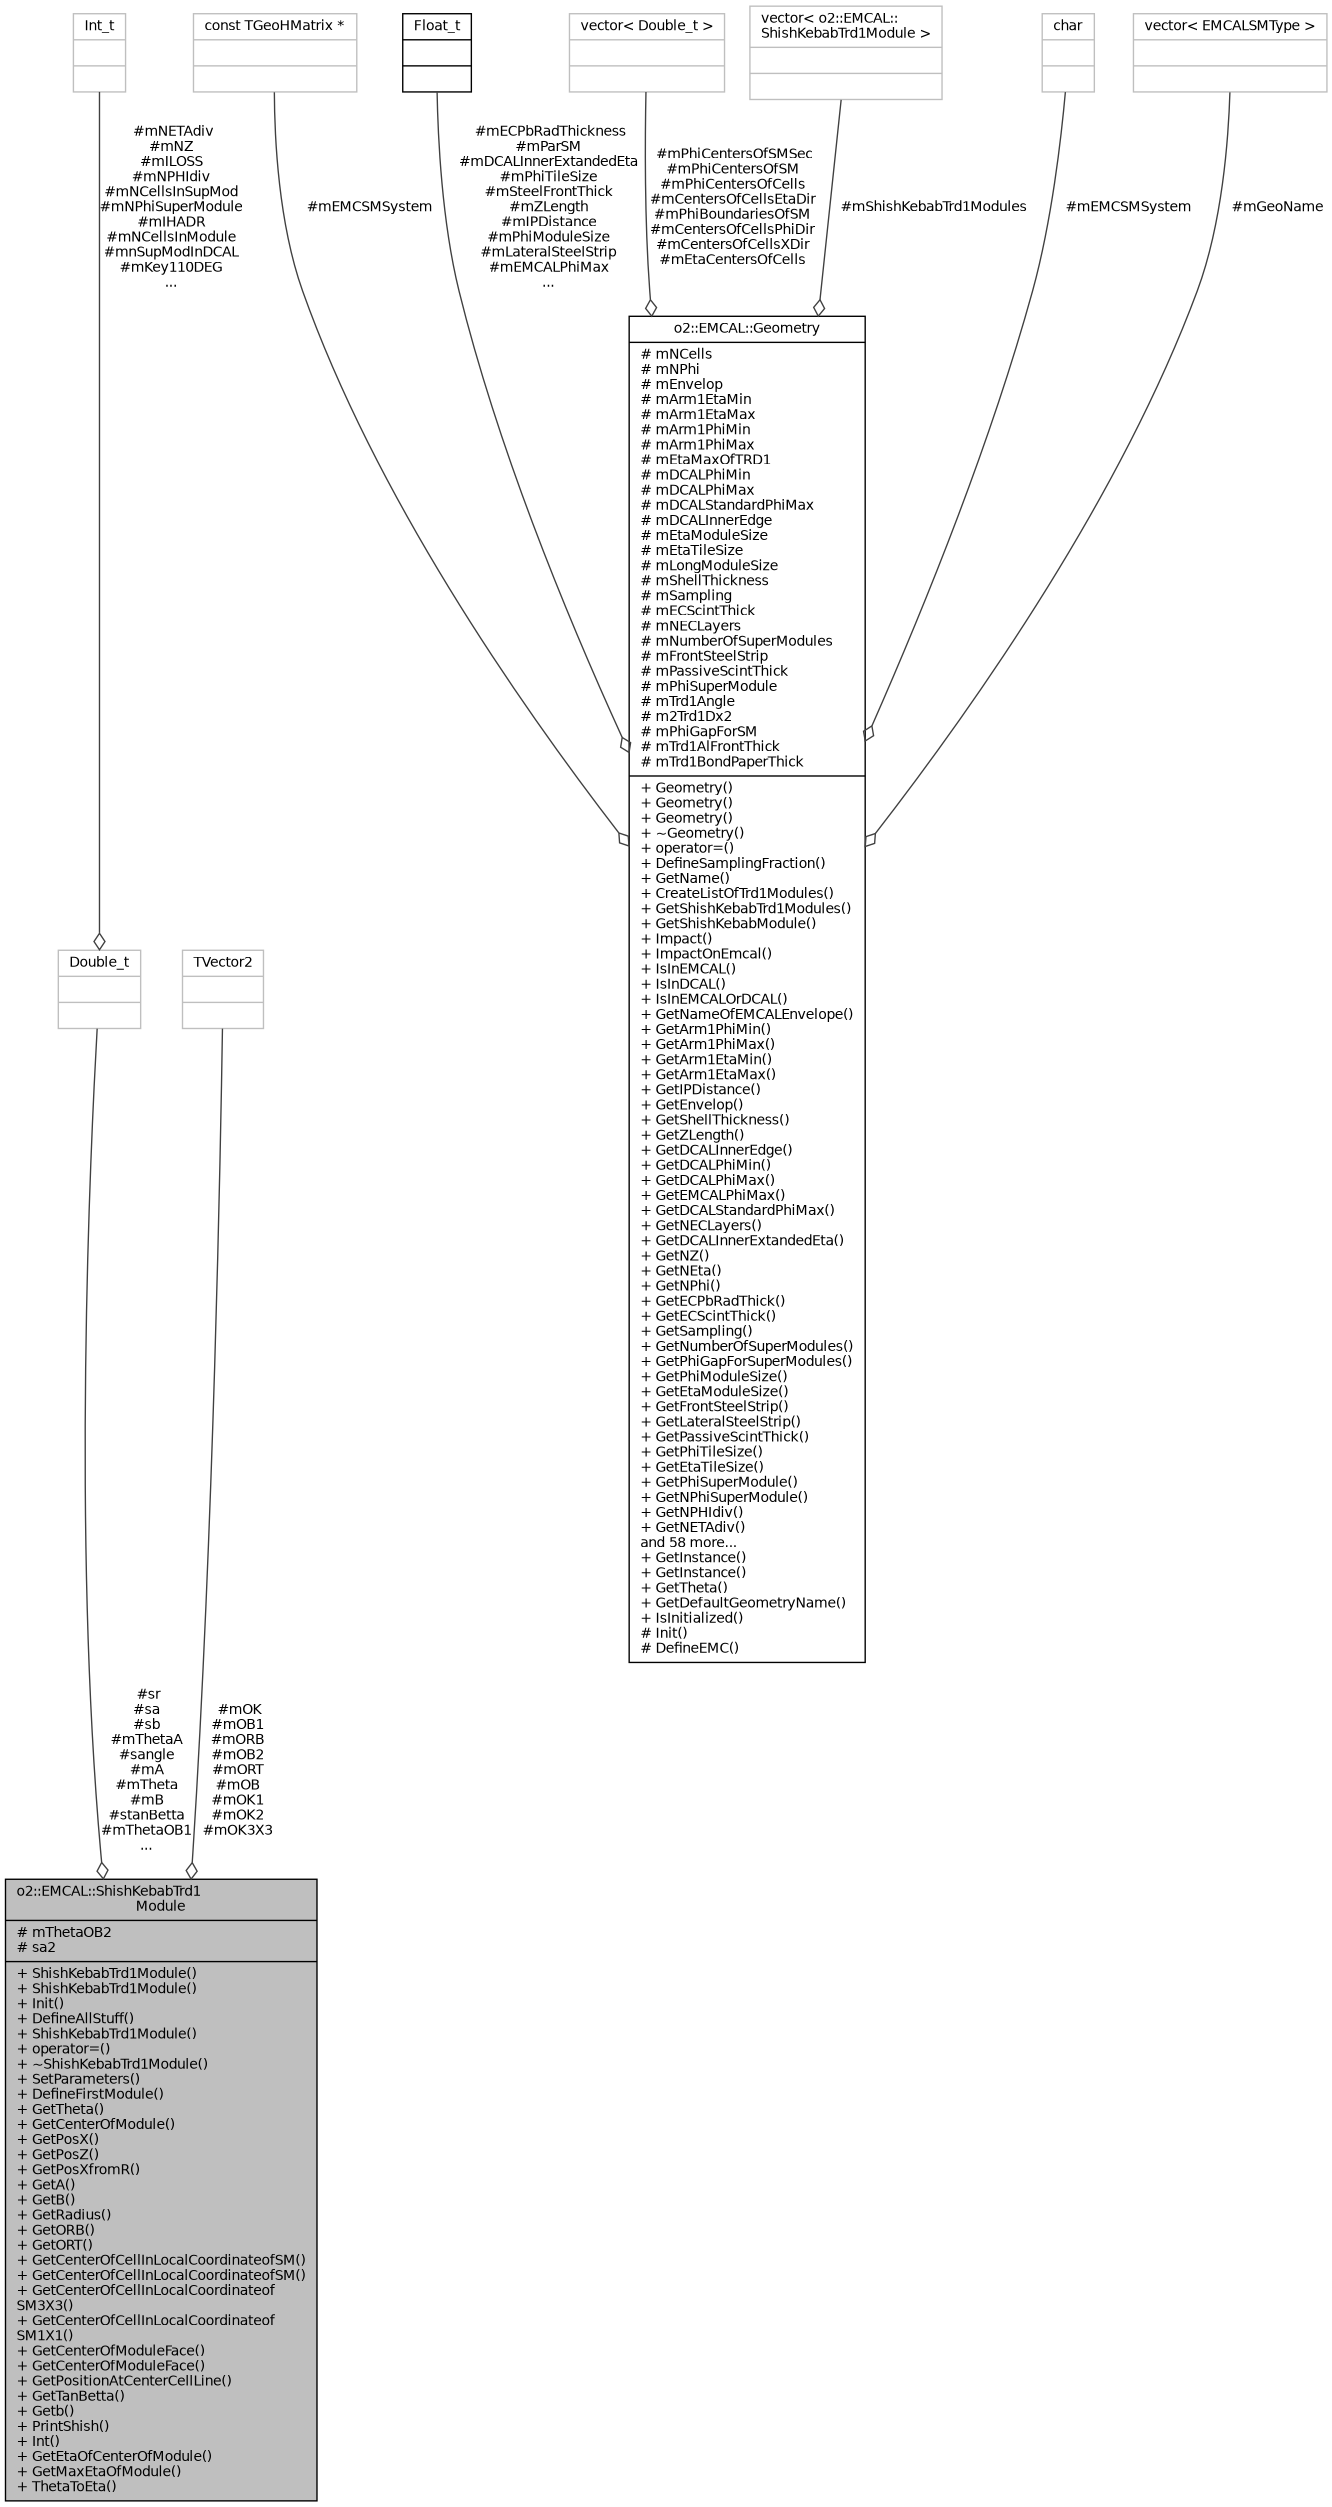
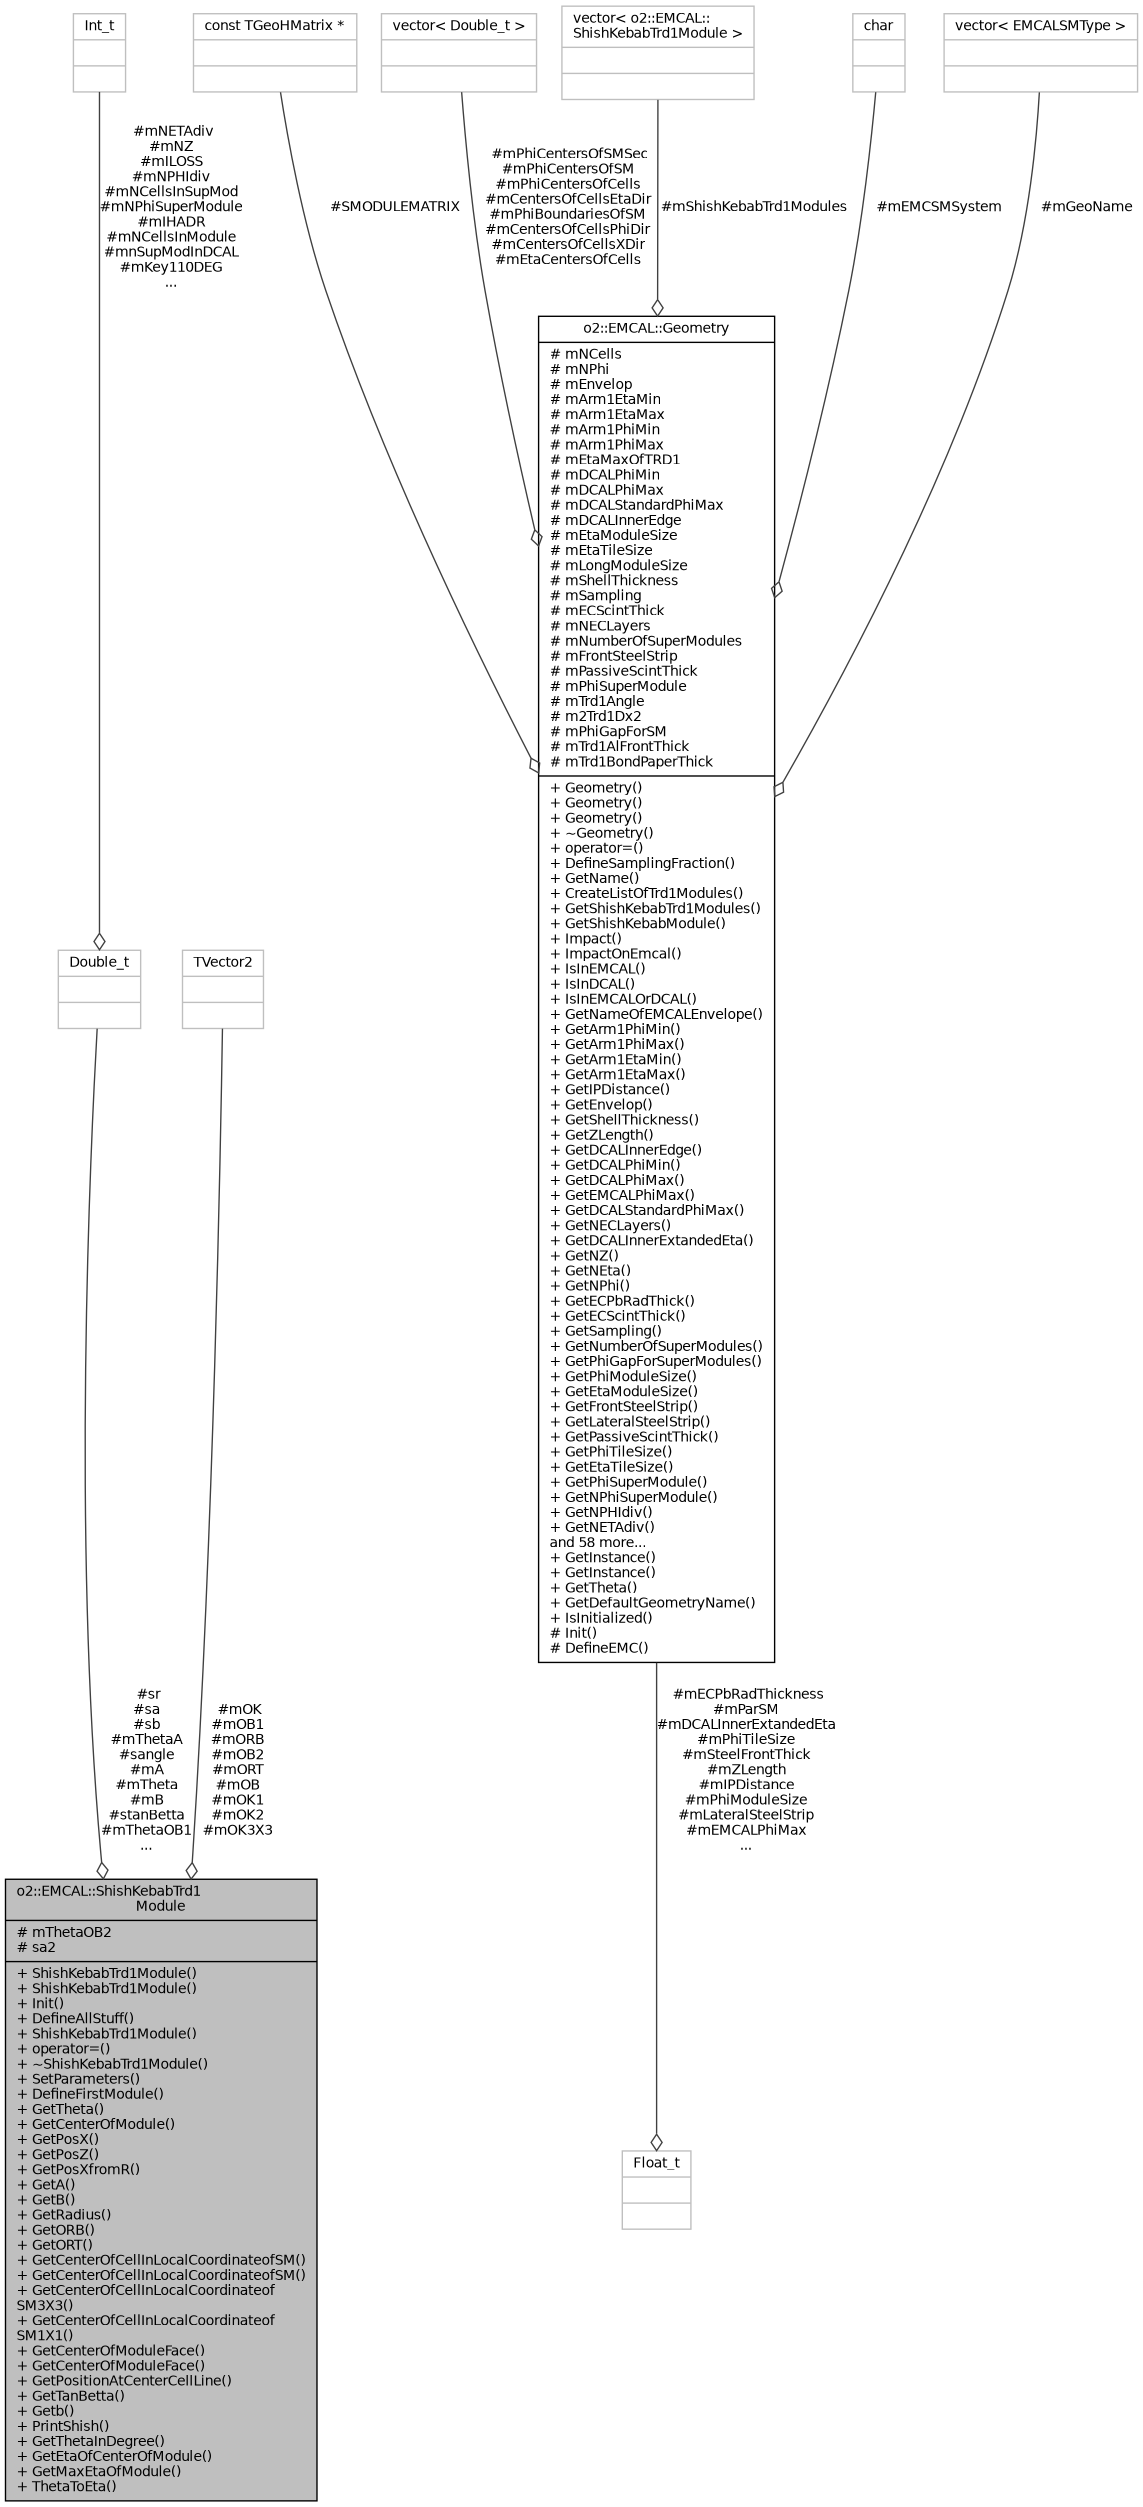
node "Float_t": color black -> grey75
edge "const TGeoHMatrix *" -> "o2::EMCAL::Geometry": label " #mEMCSMSystem" -> " #SMODULEMATRIX"
edge "Float_t" -> "o2::EMCAL::Geometry": reversed
node "o2::EMCAL::ShishKebabTrd1": text "+ Int()" -> "+ GetThetaInDegree()"
